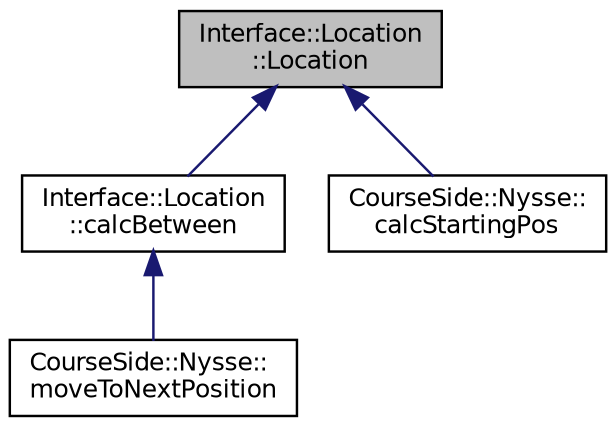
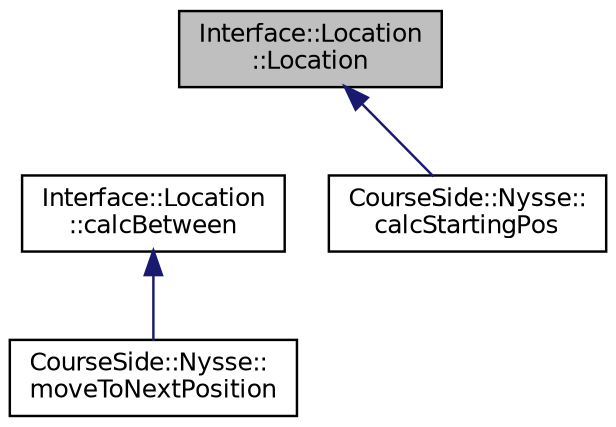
edge "Interface::Location ::calcBetween" -> "Interface::Location ::Location": removed
